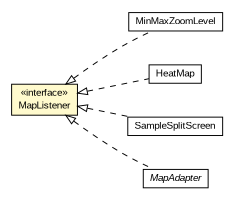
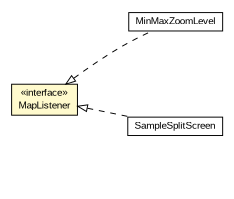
node "HeatMap": removed
node "MapAdapter": removed
